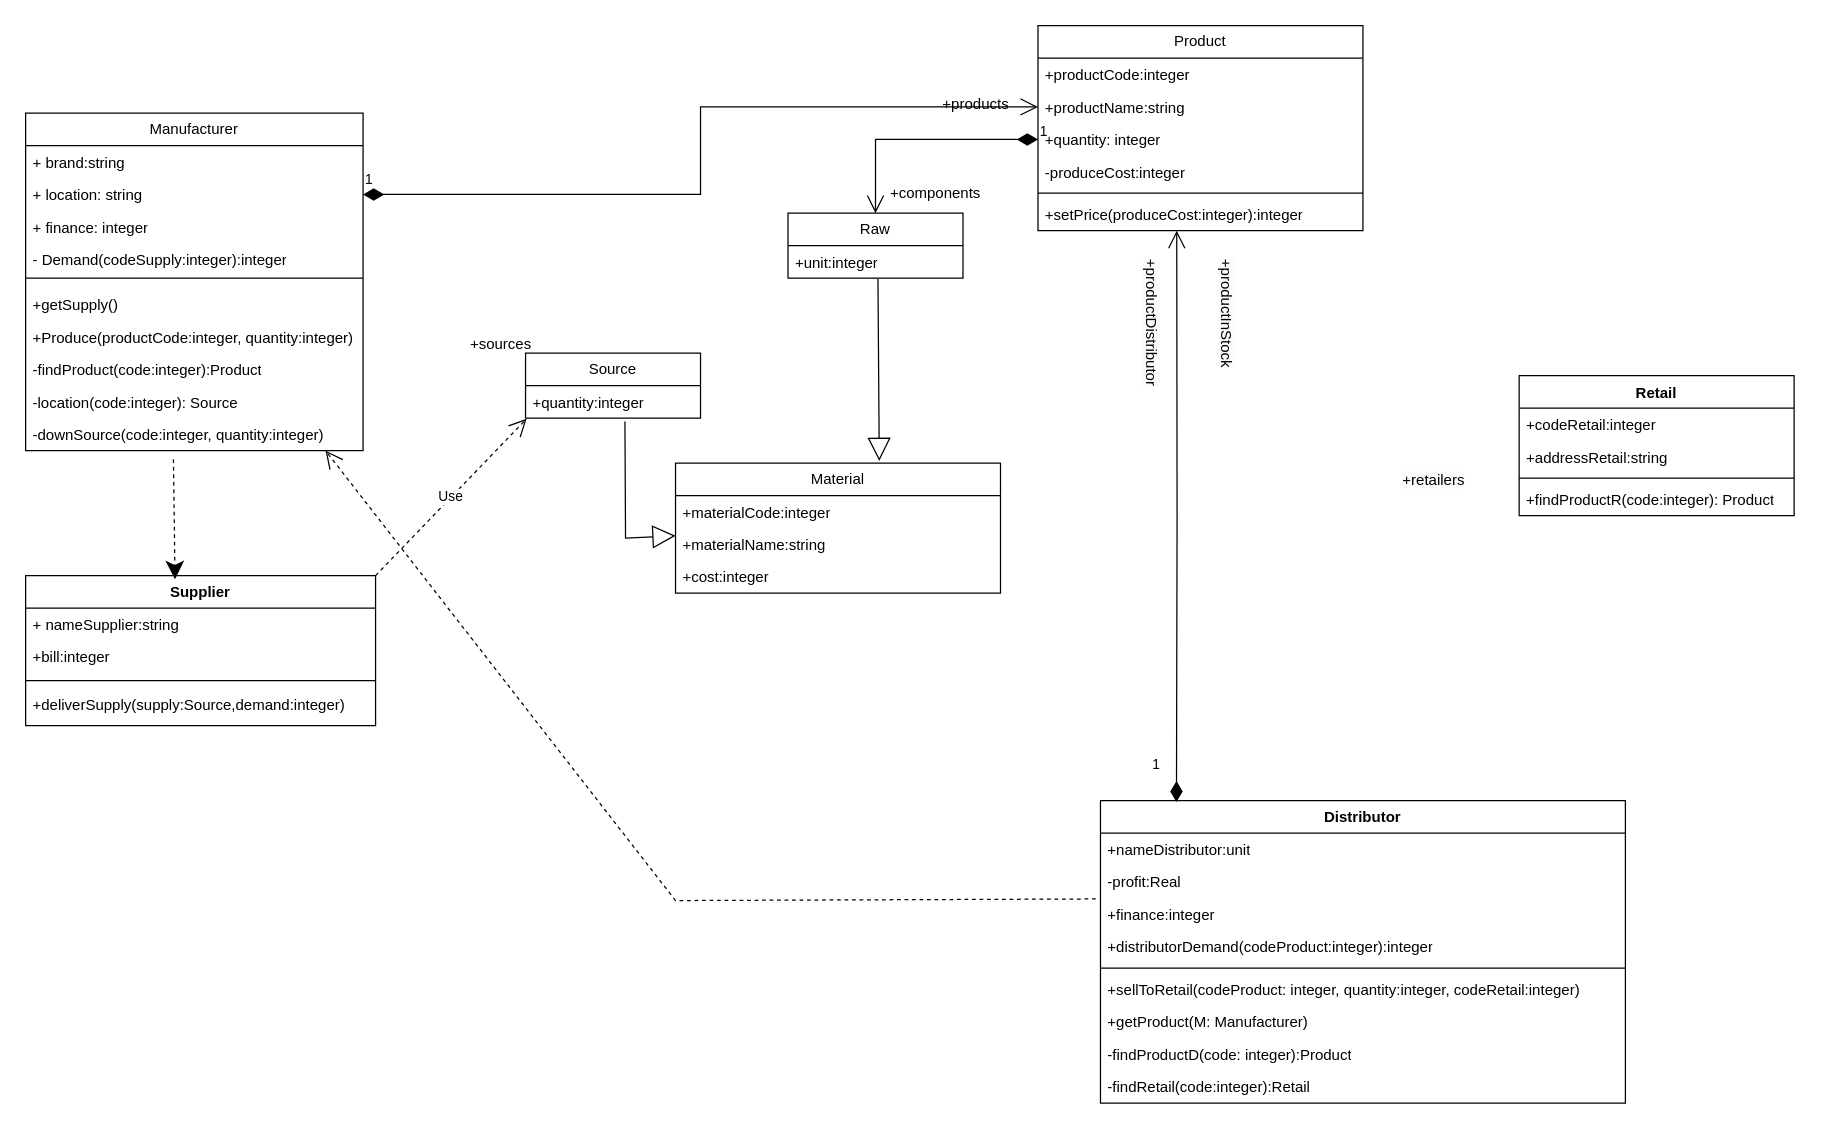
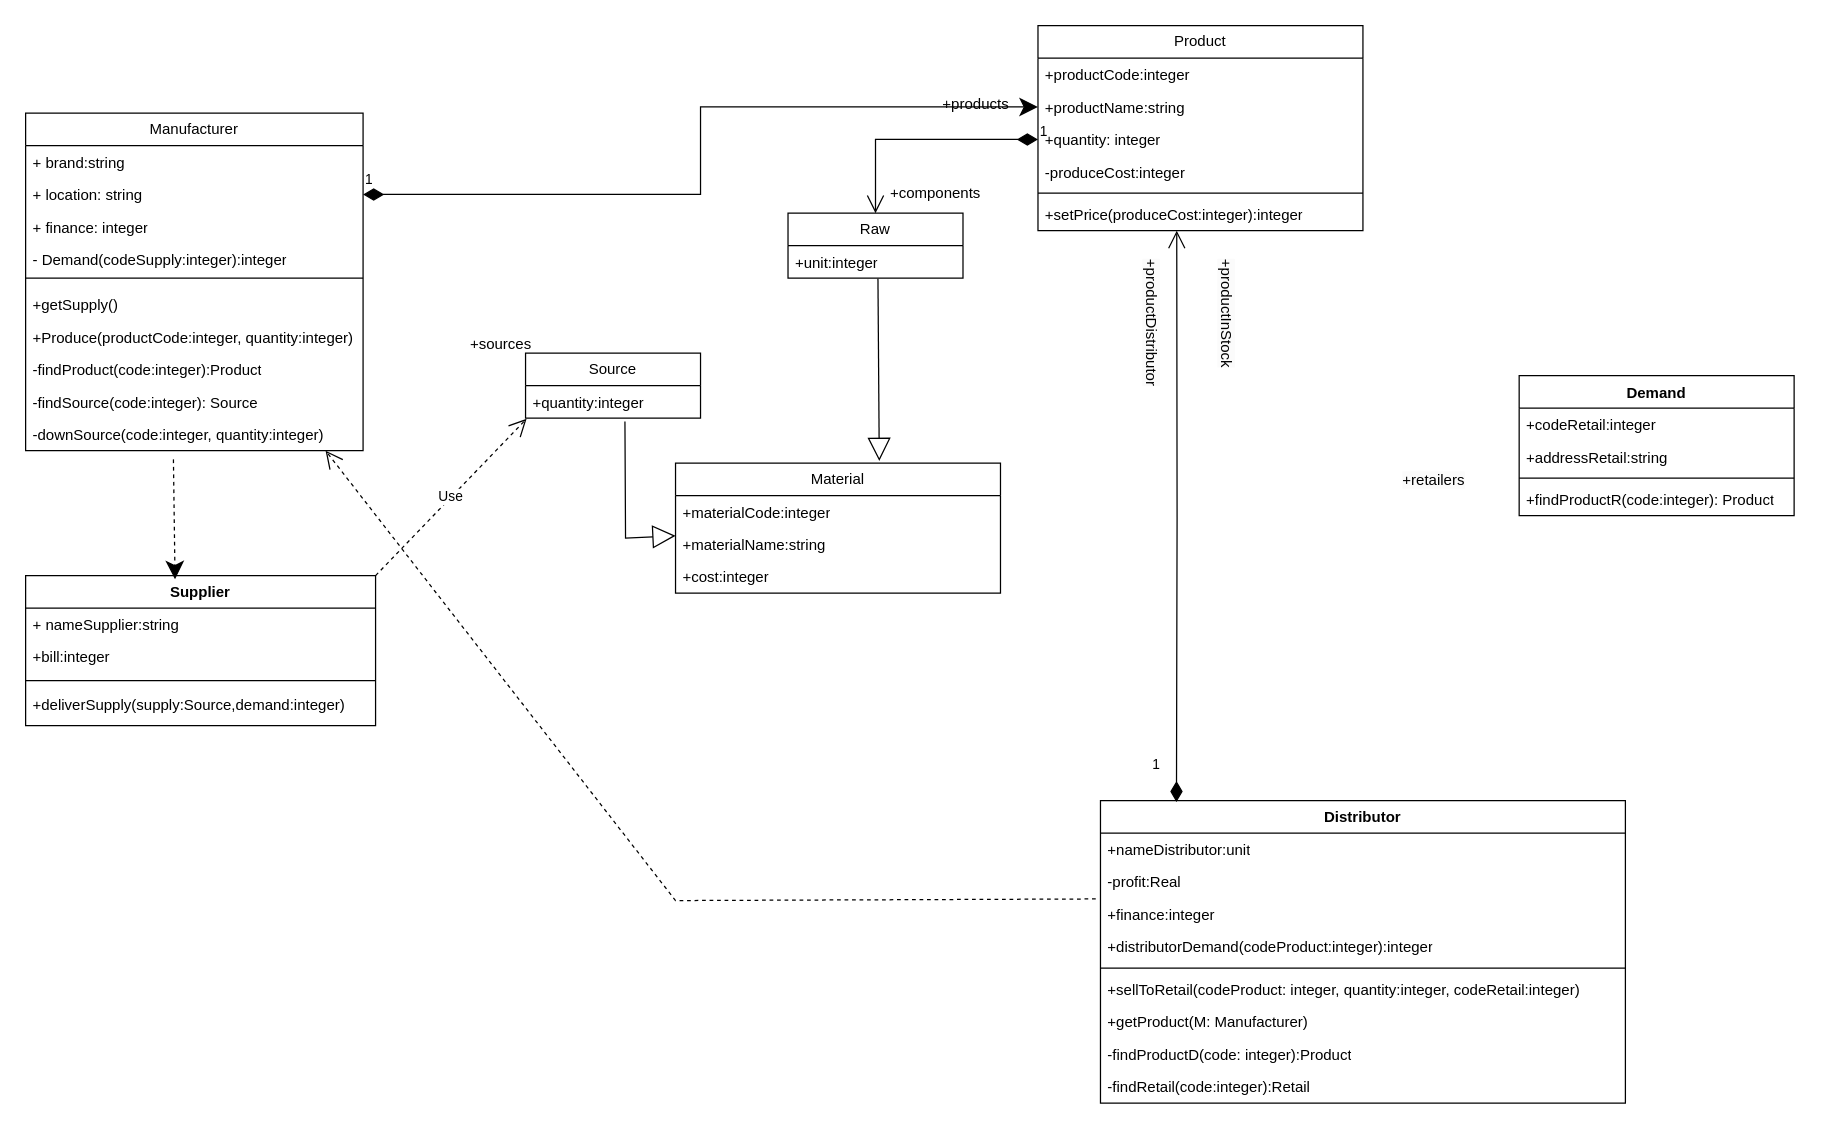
edge "+productName:string" -- "+ location: string": arrowhead open -> classic
node "Retail": label "Retail" -> "Demand"
node "-location(code:integer): Source": label "-location(code:integer): Source" -> "-findSource(code:integer): Source"
